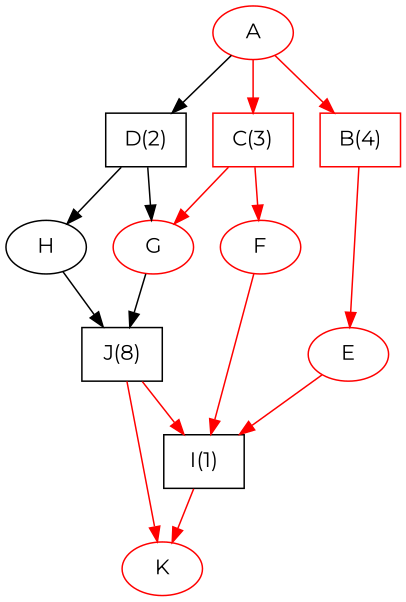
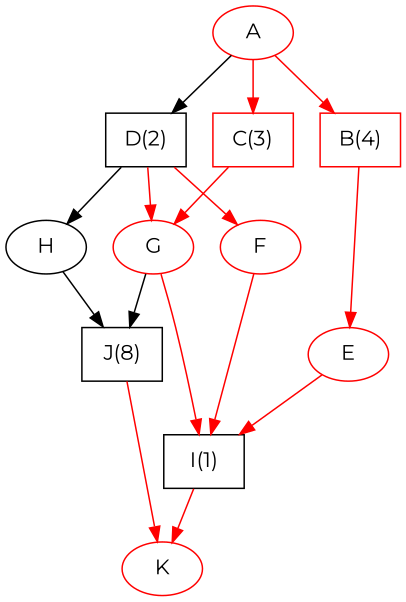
edge "D(2)" -> "G": color black -> red
edge "C(3)" -> "F": now "D(2)" -> "F"
edge "J(8)" -> "I(1)": now "G" -> "I(1)"
